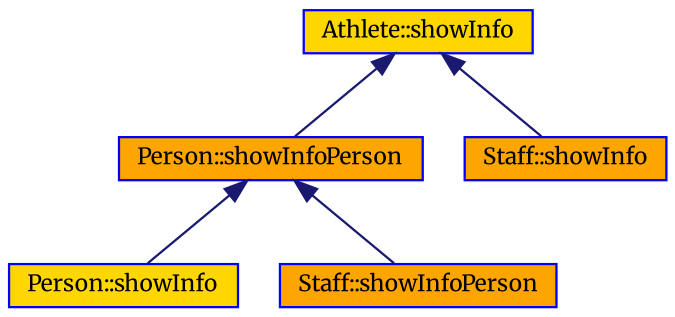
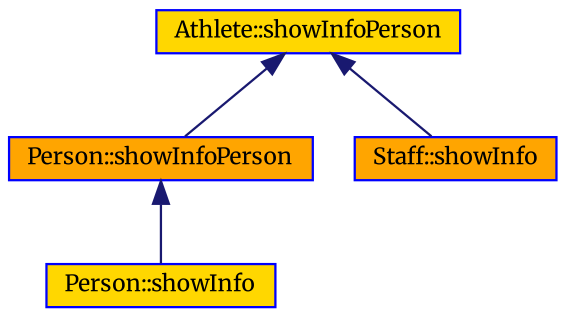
node "Athlete::showInfo": label "Athlete::showInfo" -> "Athlete::showInfoPerson"
node "Staff::showInfoPerson": removed
